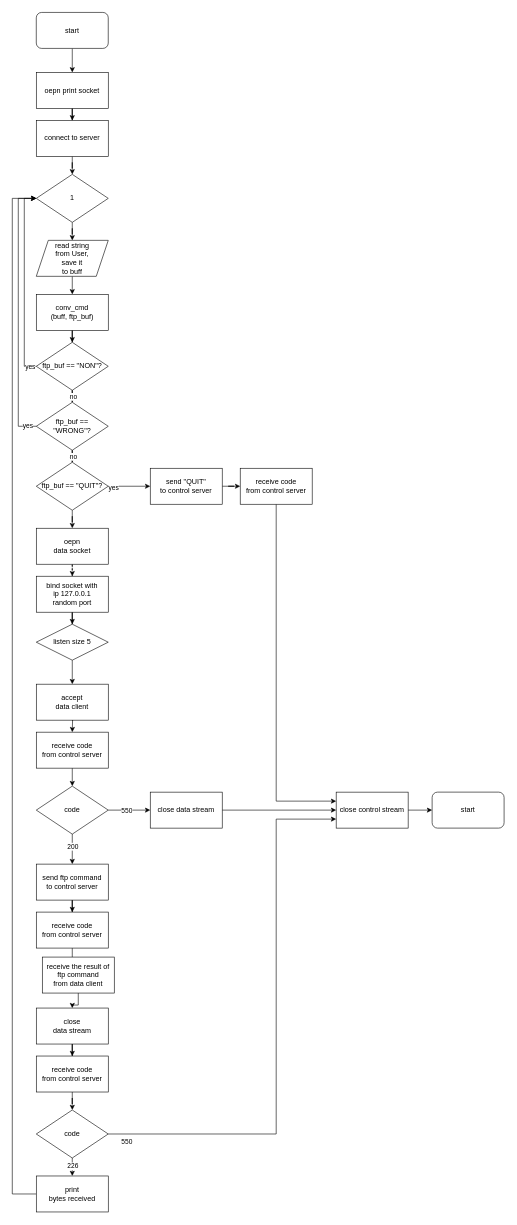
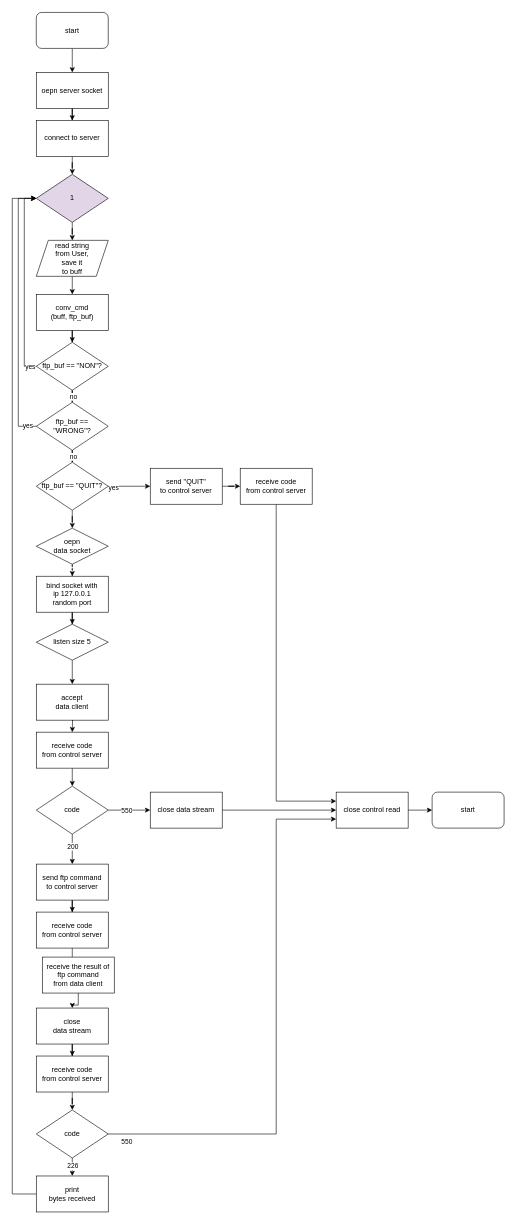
node "oepn print socket": label "oepn print socket" -> "oepn server socket"
node "1": fillcolor #ffffff -> #e1d5e7
node "oepn data socket": shape rectangle -> diamond
node "close control stream": label "close control stream" -> "close control read"
